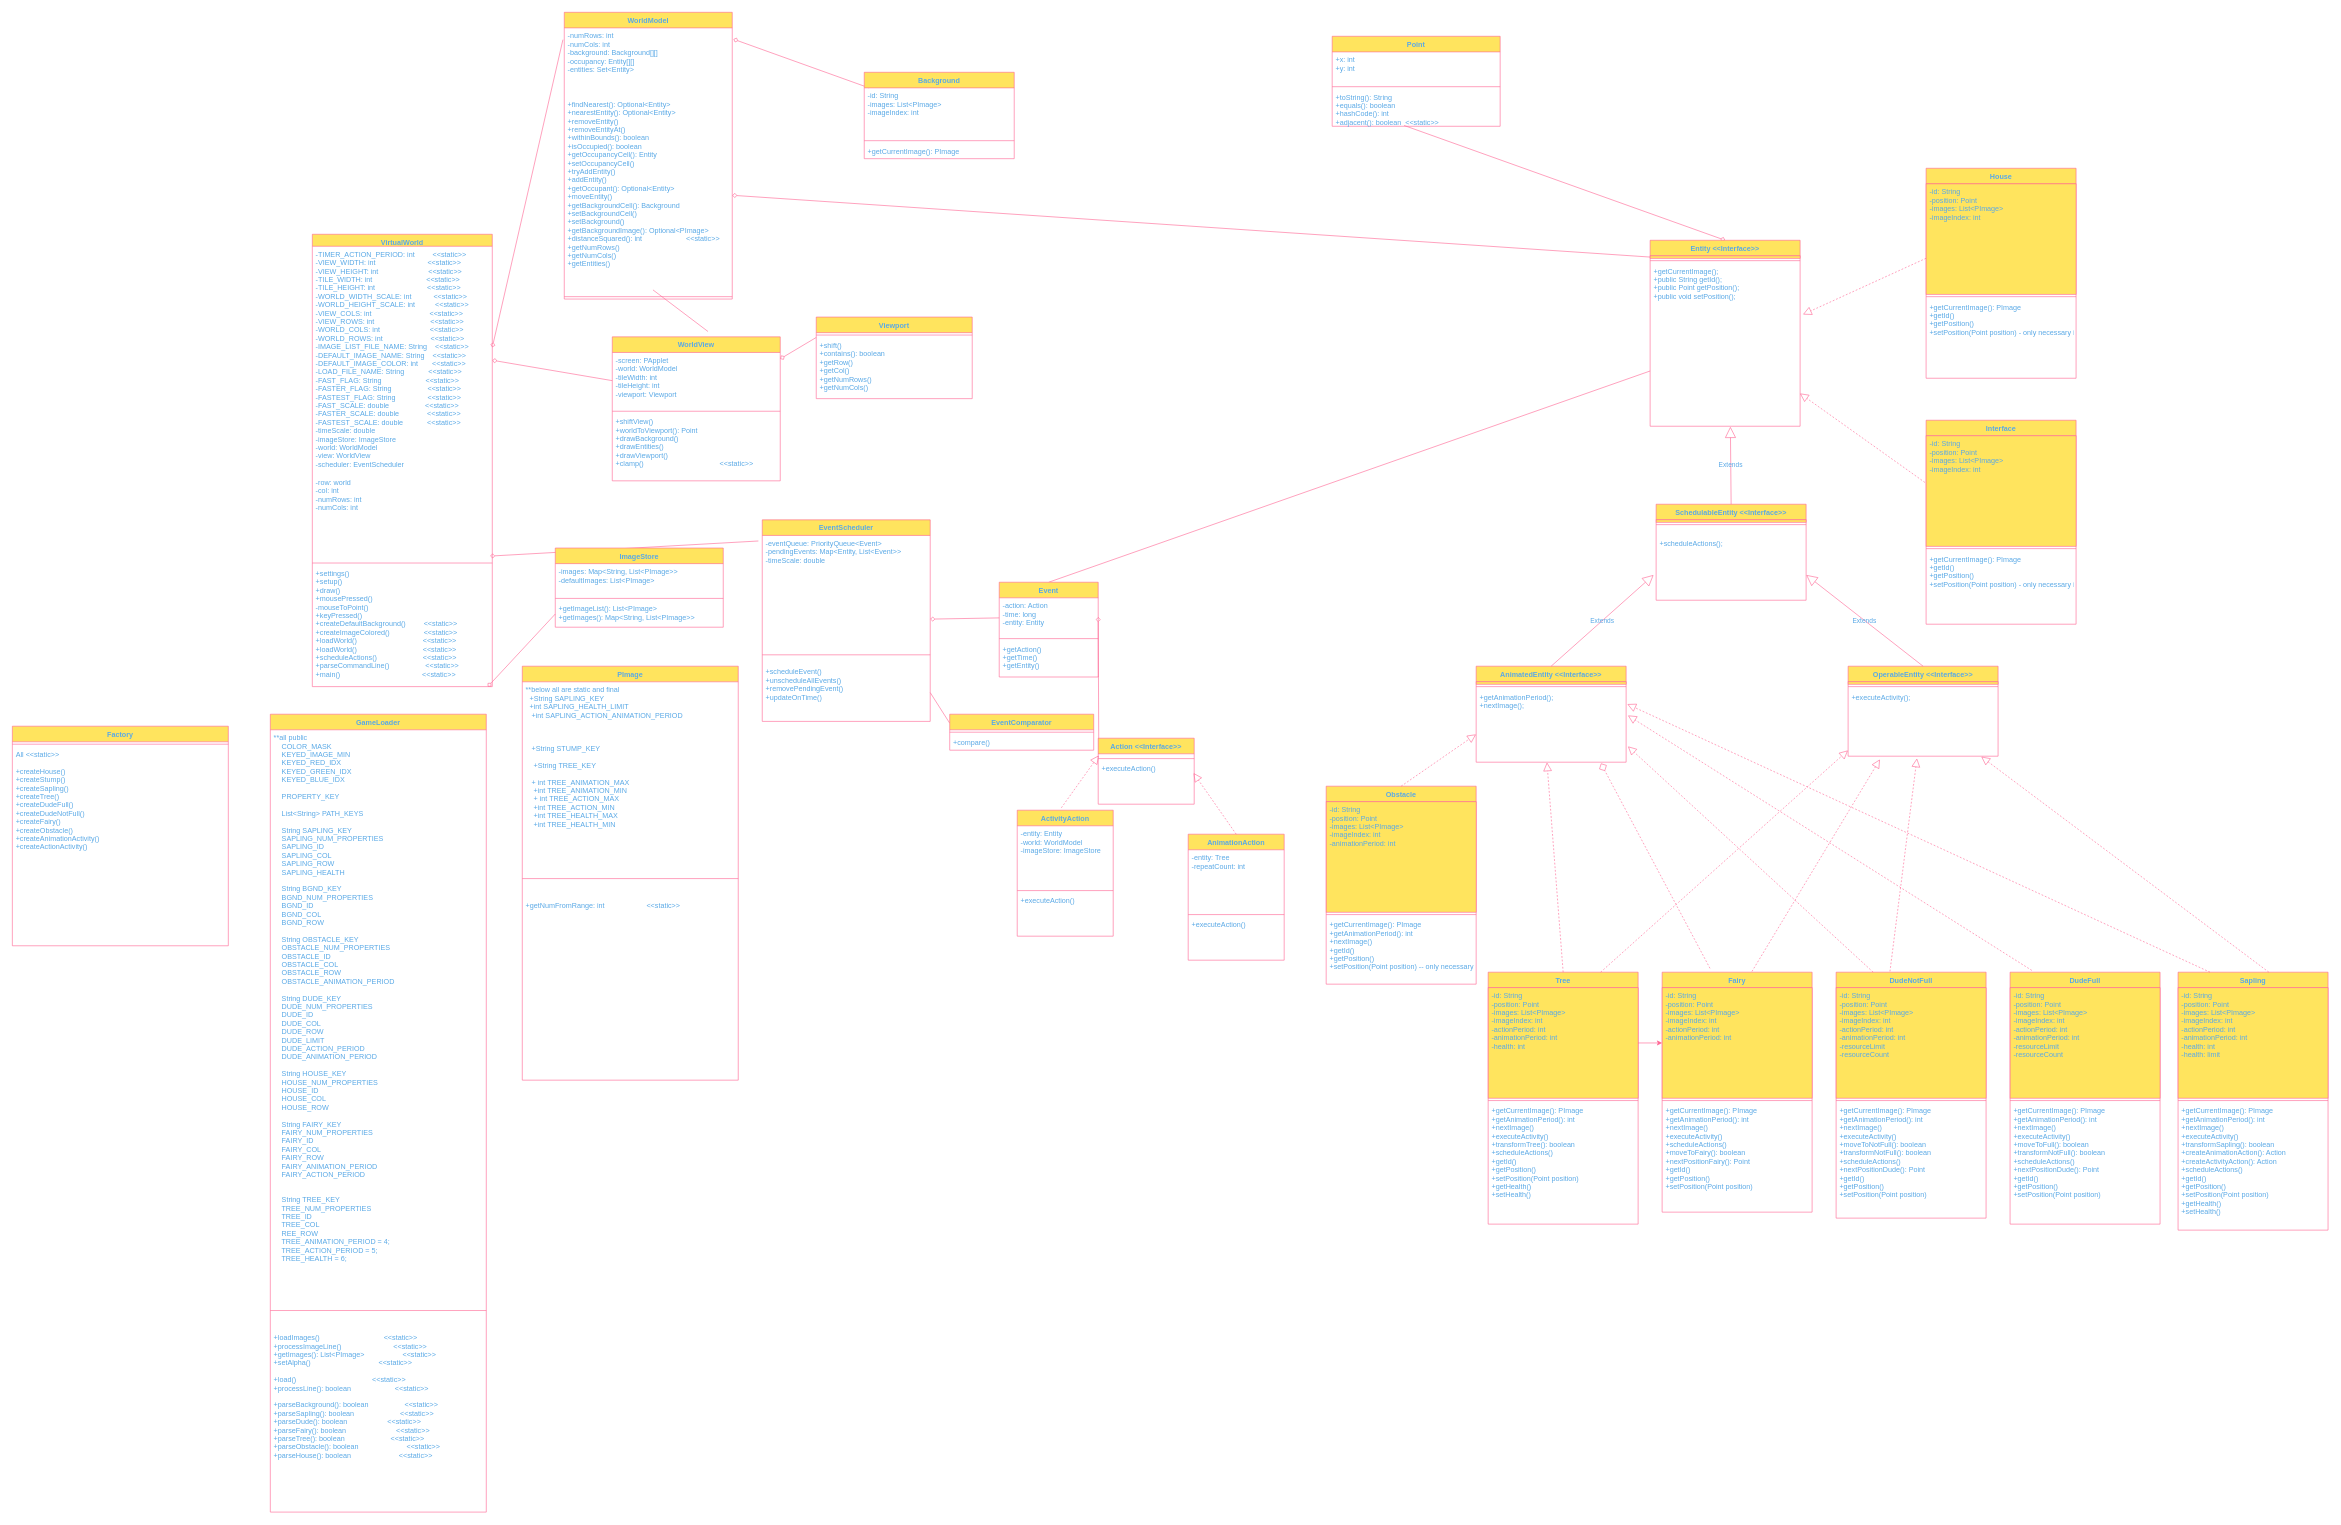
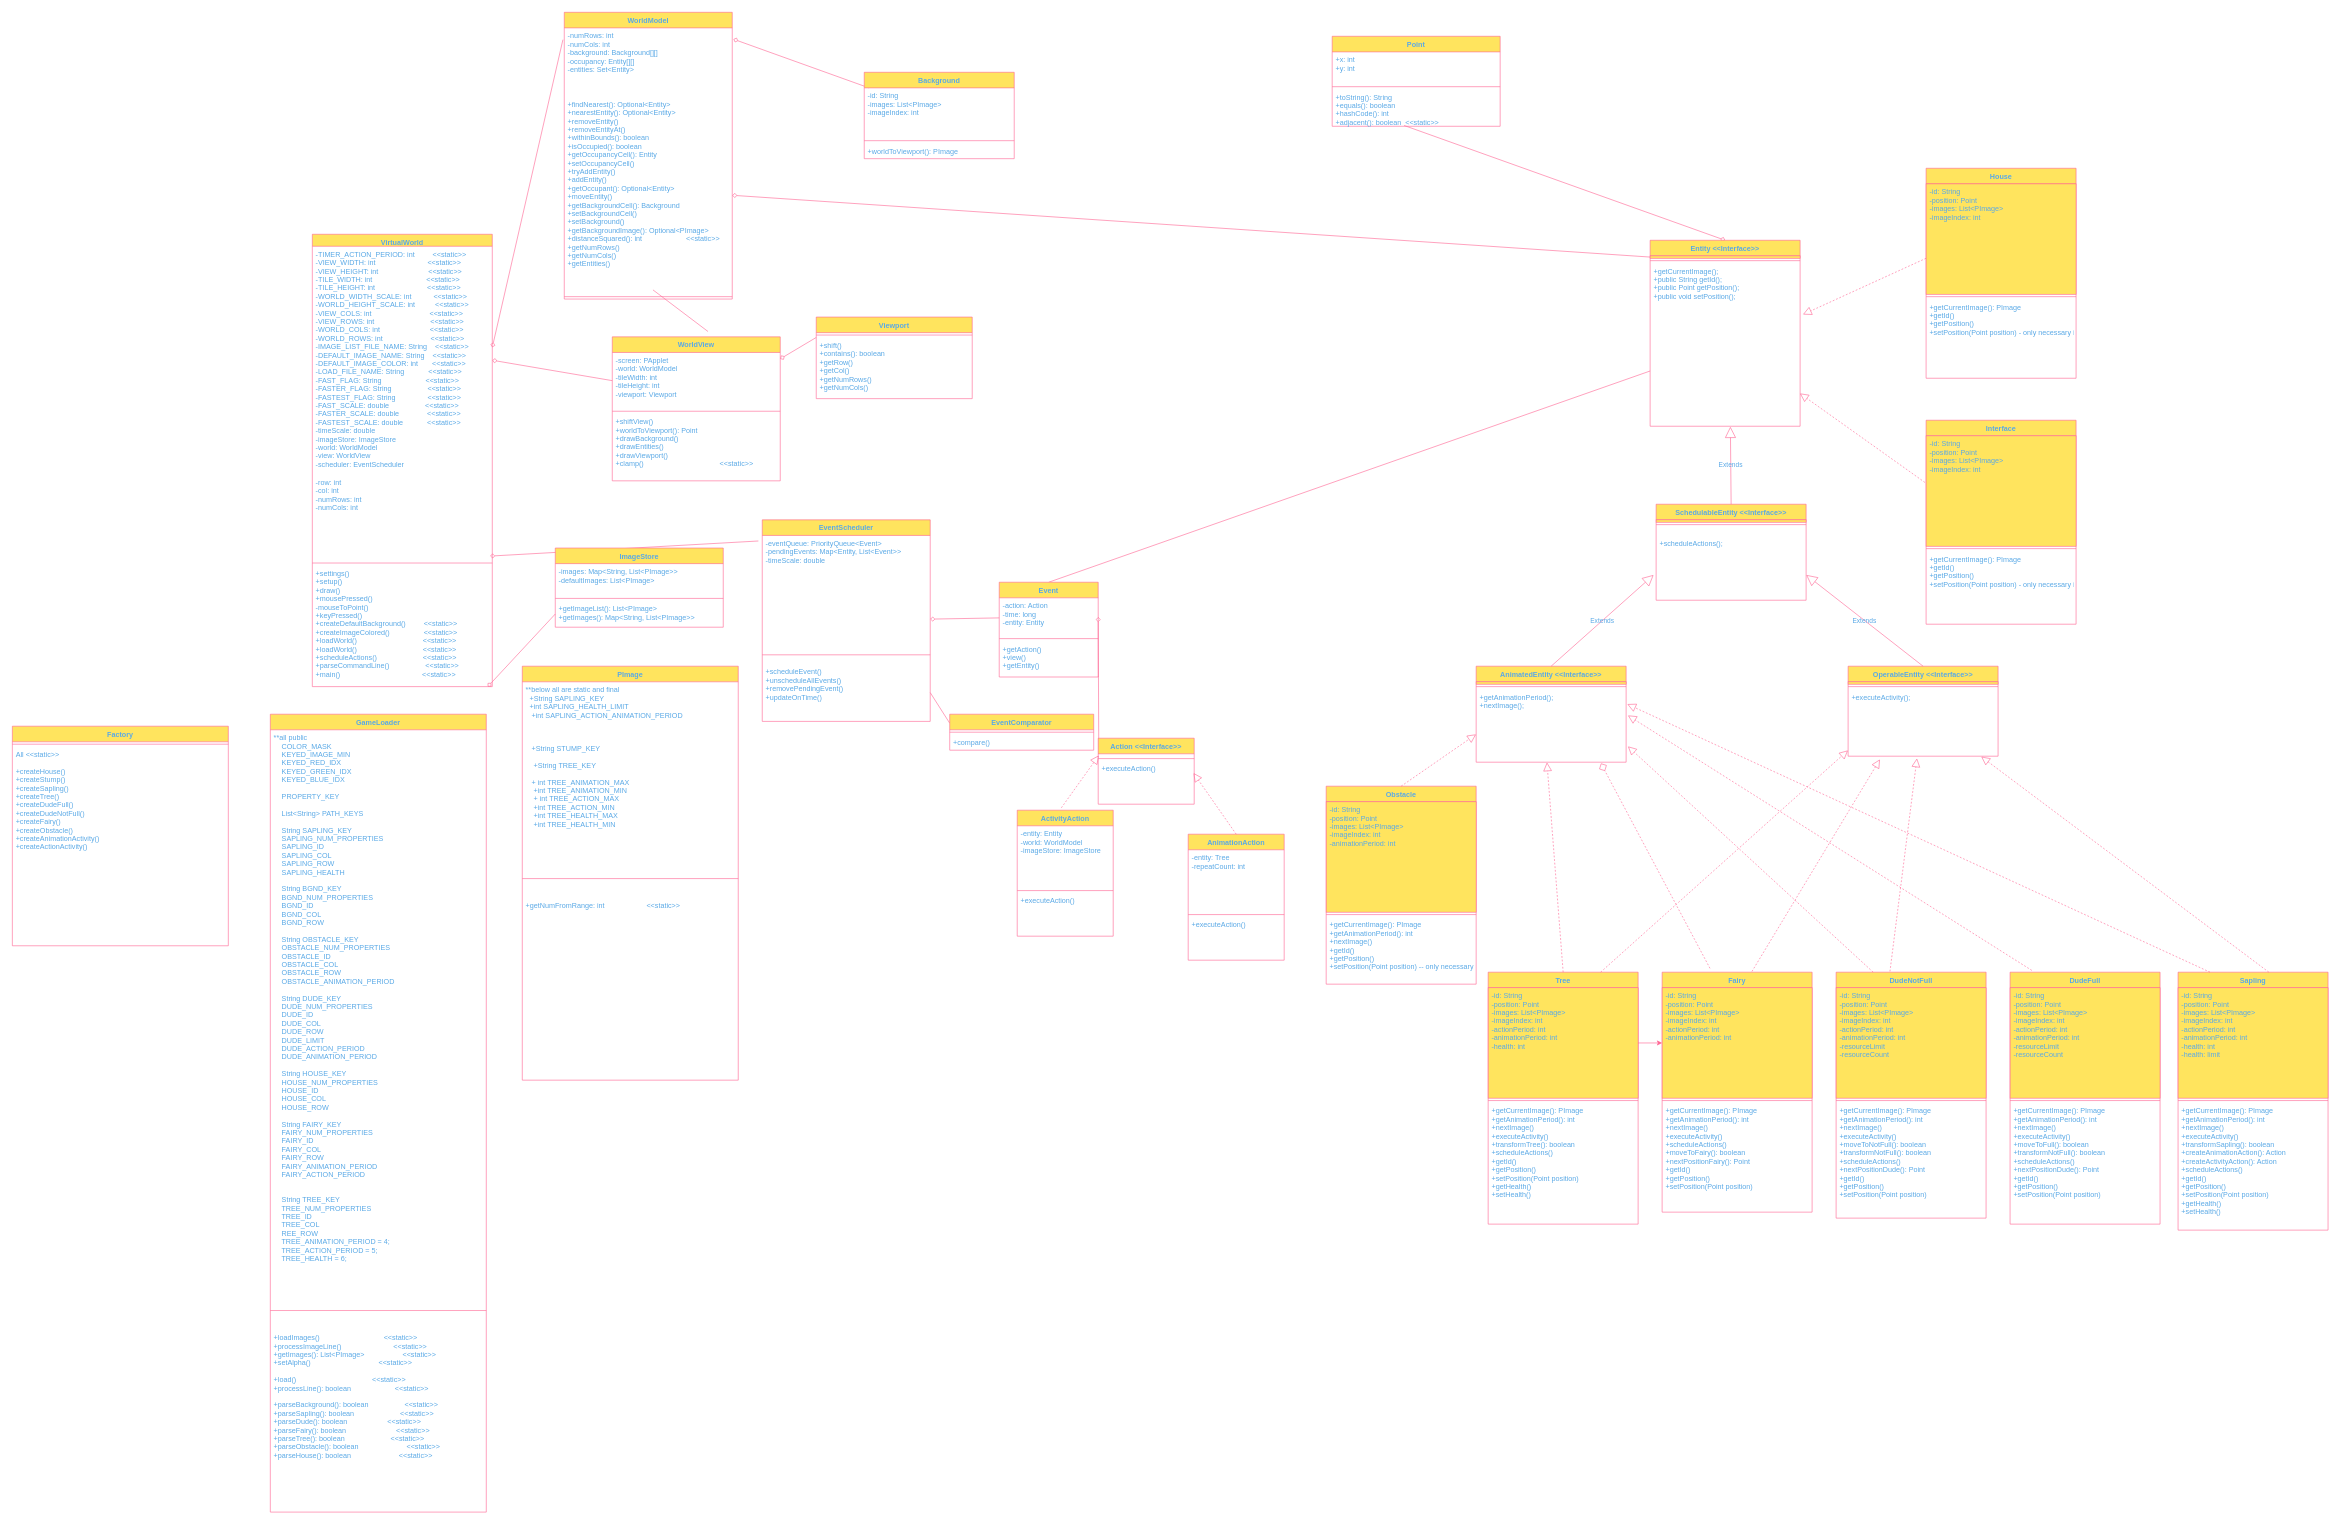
node "+getCurrentImage(): PImage": label "+getCurrentImage(): PImage" -> "+worldToViewport(): PImage"
node "-row: world -col: int -numRows: int -numCols: int": label "-row: world -col: int -numRows: int -numCols: int" -> "-row: int -col: int -numRows: int -numCols: int"
node "+getAction() +getTime() +getEntity()": label "+getAction() +getTime() +getEntity()" -> "+getAction() +view() +getEntity()"
